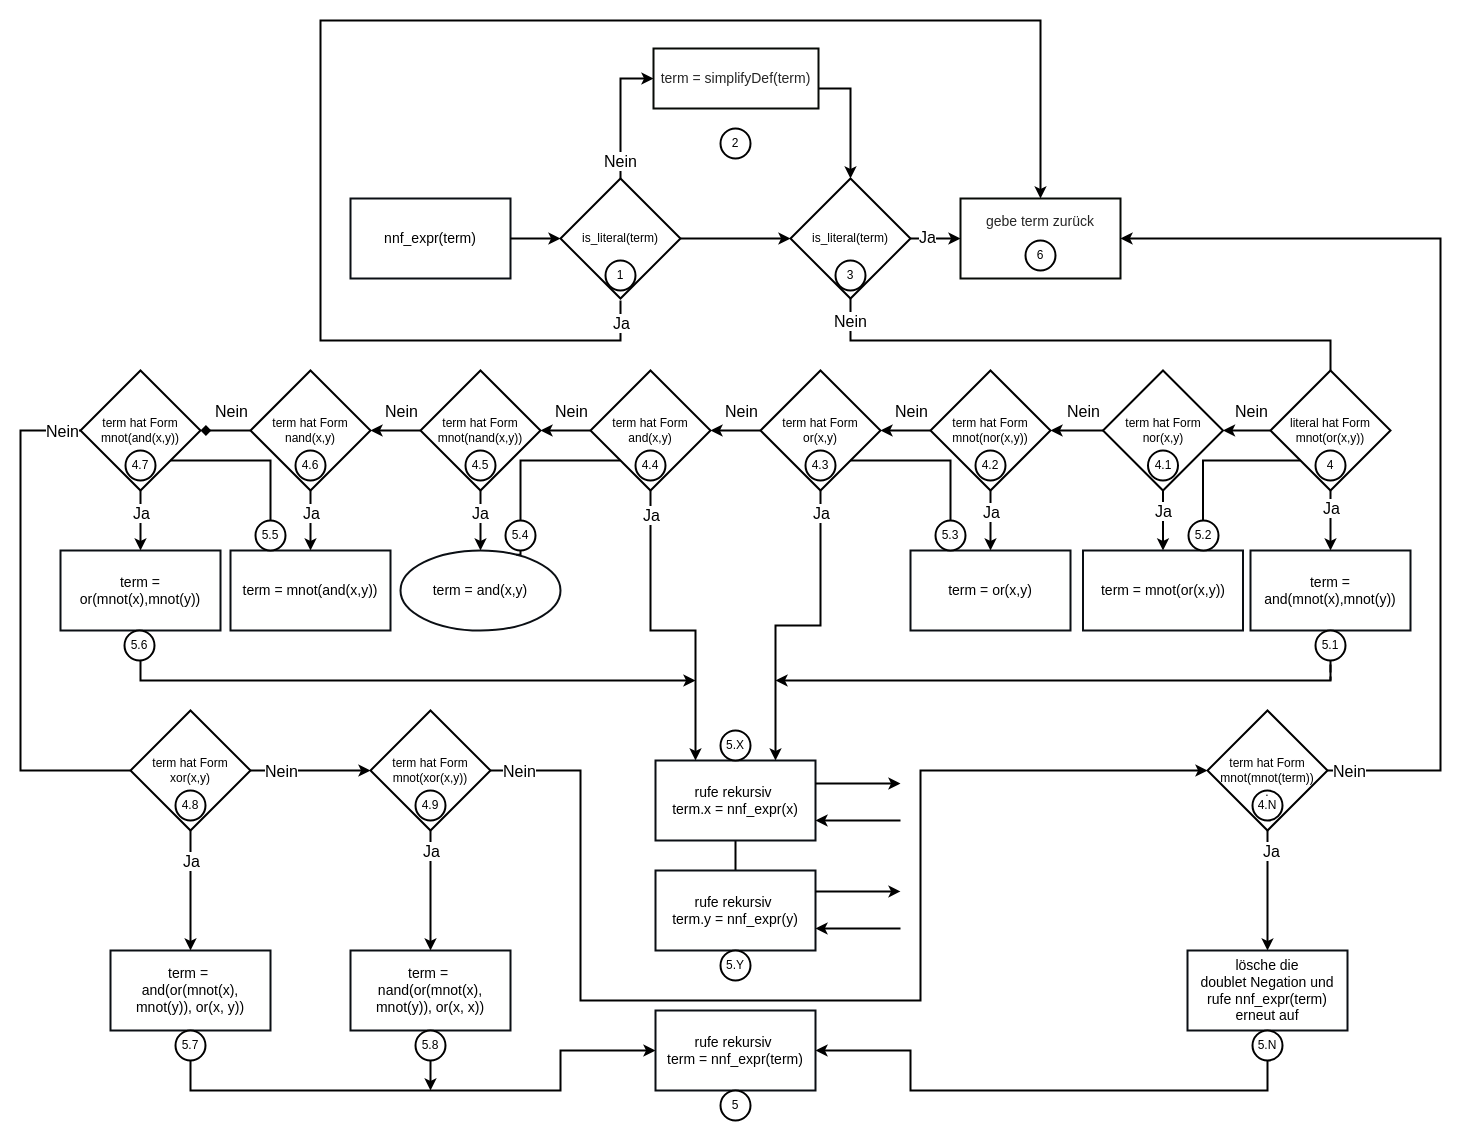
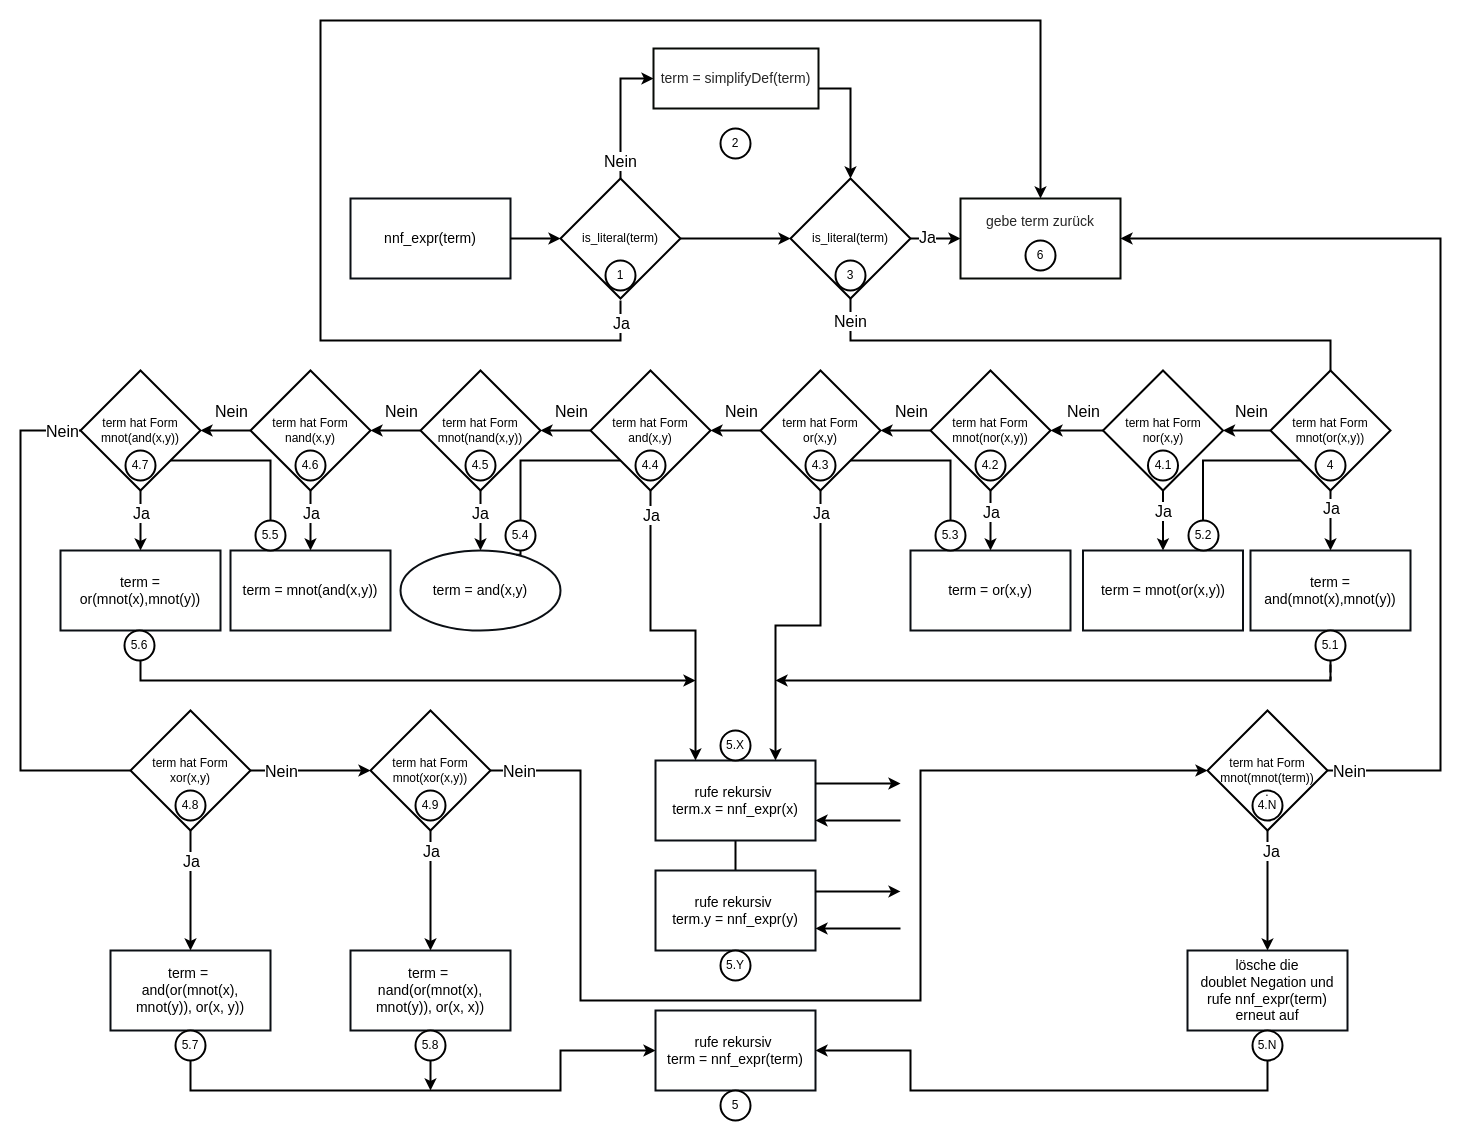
edge "term hat Form nand(x,y)" -> "term hat Form mnot(and(x,y))": arrowhead diamond -> classic
node "literal hat Form mnot(or(x,y))": label "literal hat Form mnot(or(x,y))" -> "term hat Form mnot(or(x,y))"
